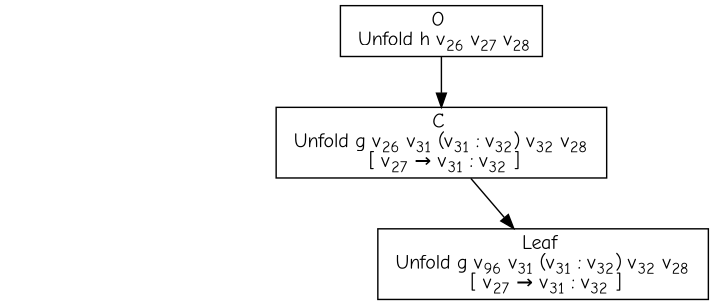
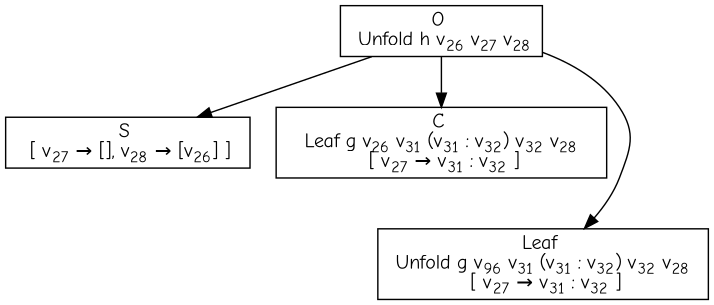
node "C": text "Unfold g v" -> "Leaf g v"
node "S": added
edge "C" -> "Leaf": now "O" -> "Leaf"
